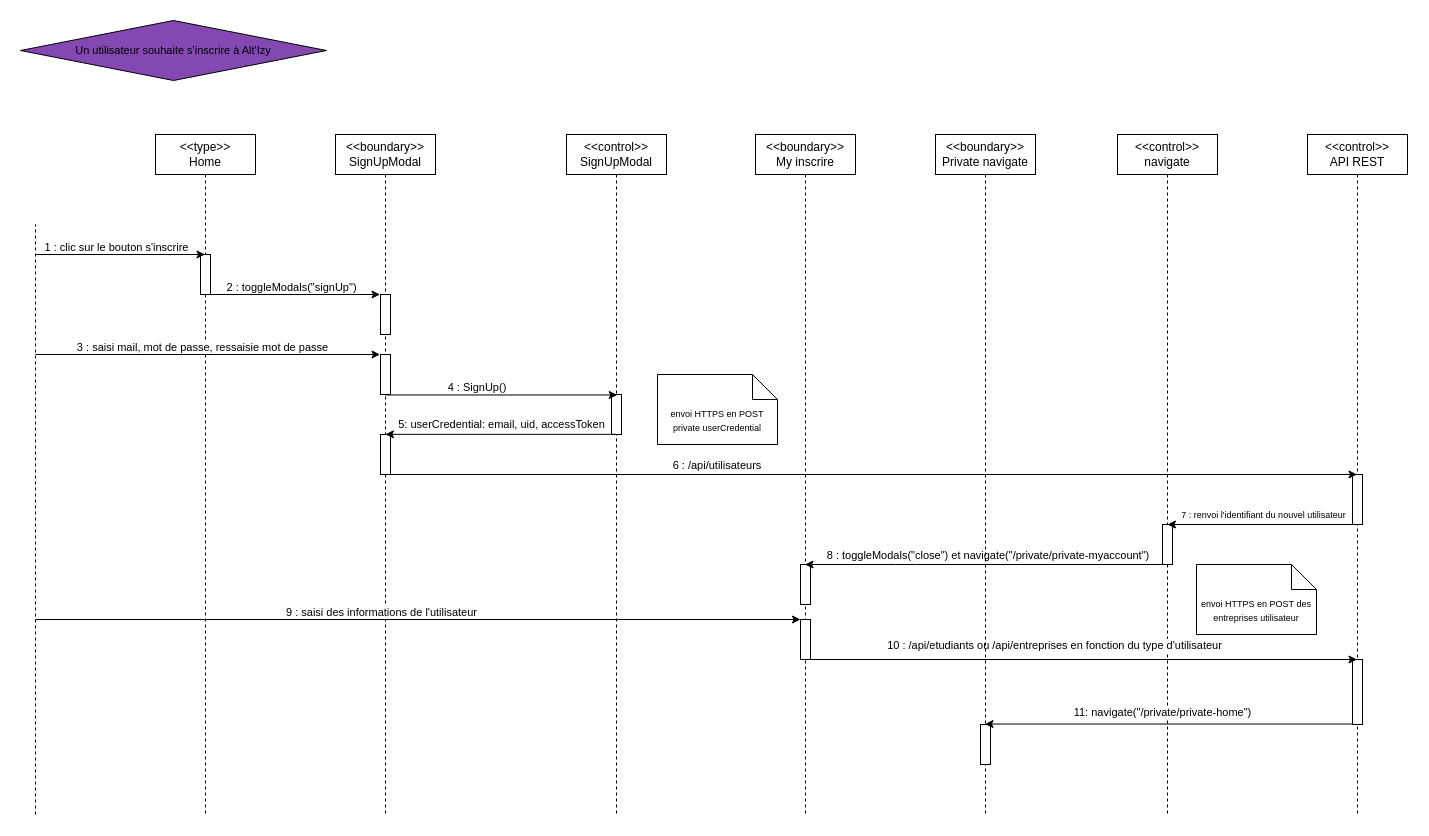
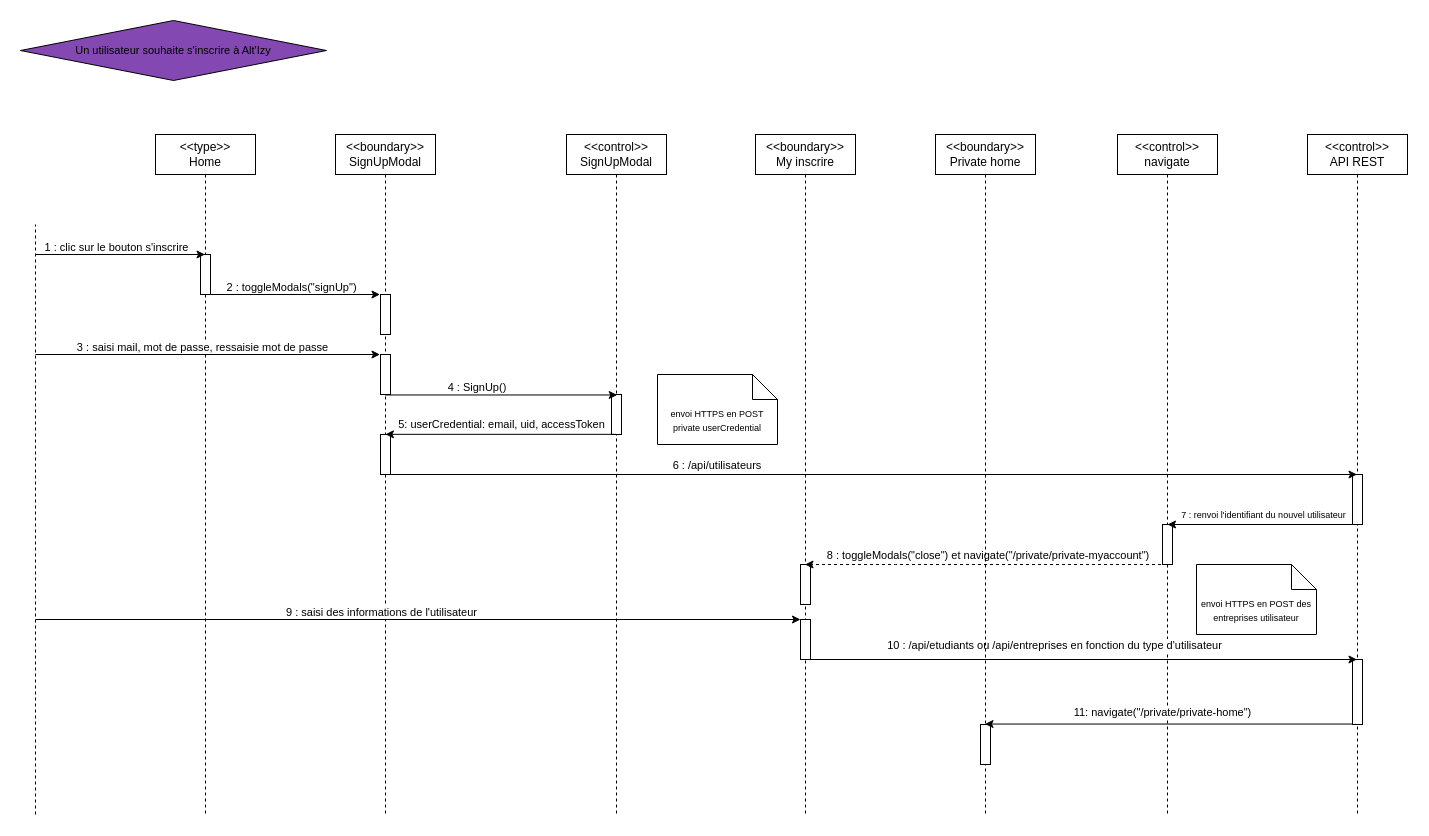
node "<<boundary>> Private navigate": label "<<boundary>> Private navigate" -> "<<boundary>> Private home"
edge "<<control>> navigate" -> "<<boundary>> My inscrire": style solid -> dashed
